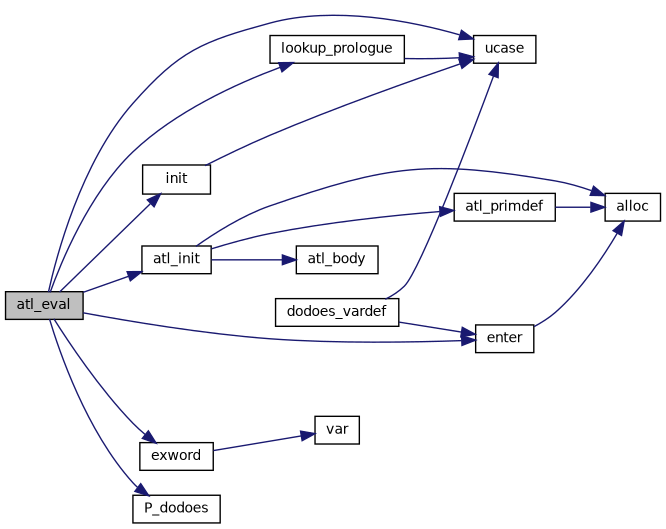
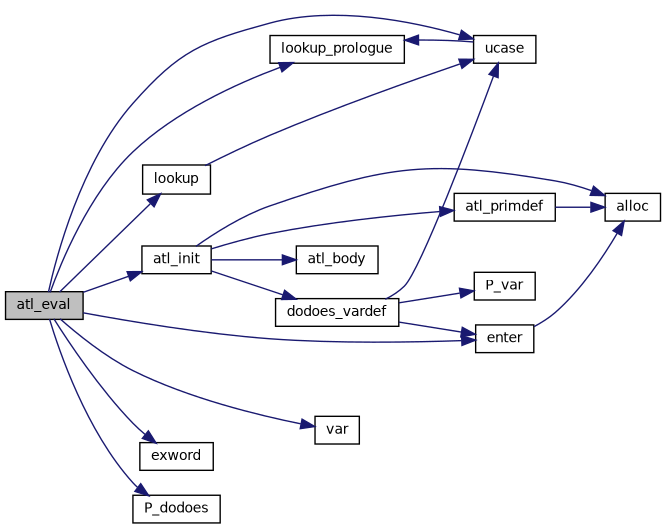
edge "lookup_prologue" -> "ucase": reversed
node "init": label "init" -> "lookup"
edge "atl_init" -> "dodoes_vardef": added
node "P_var": added
edge "exword" -> "var": now "atl_eval" -> "var"
